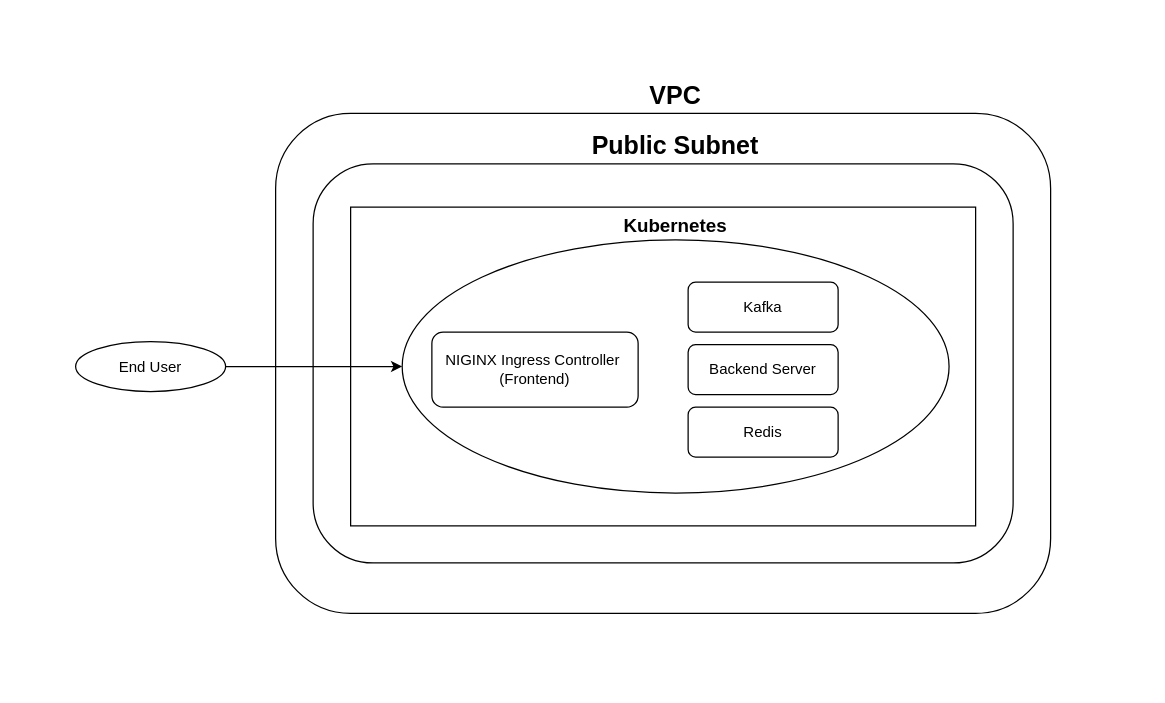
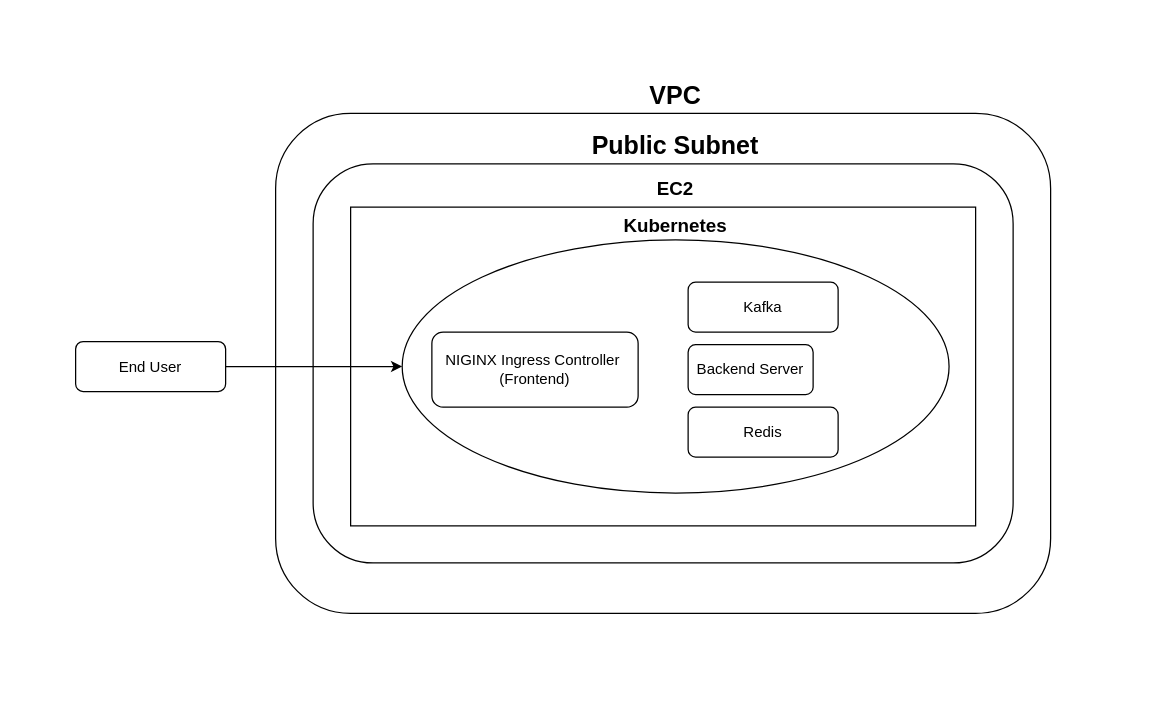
node "EC2": added
node "End User": shape ellipse -> rounded rectangle
node "Backend Server": size 150x50 -> 125x50
